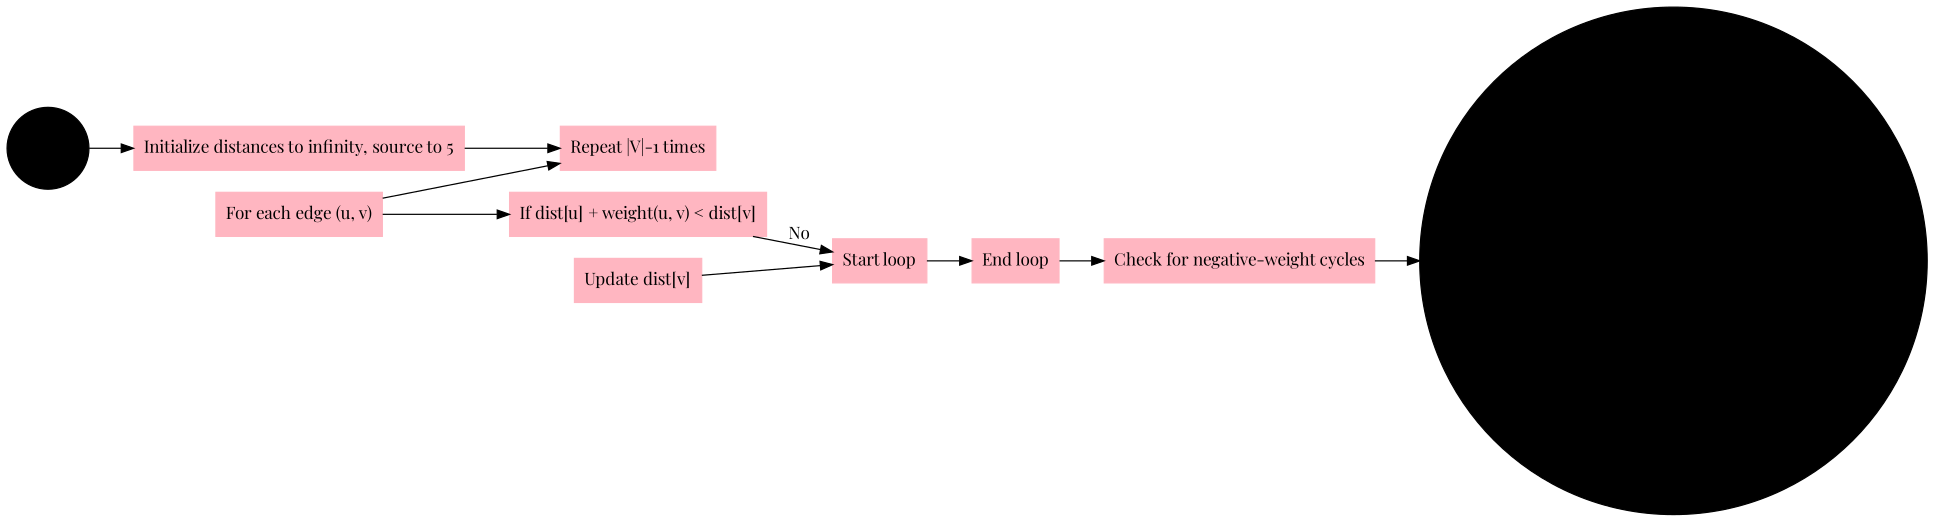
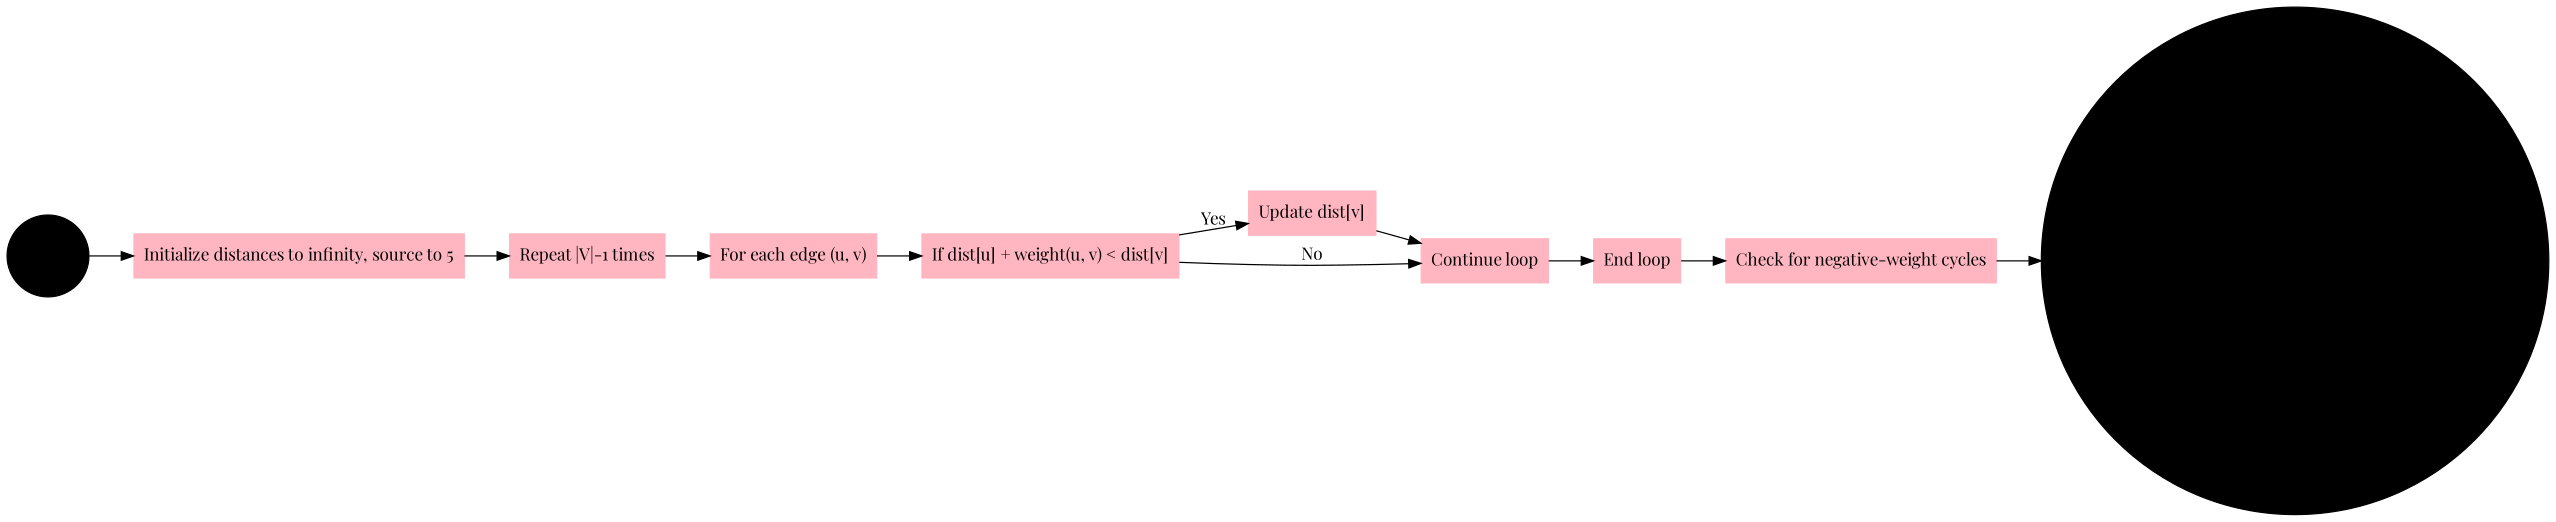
edge "For each edge (u, v)" -> "Repeat |V|-1 times": reversed
edge "If dist[u] + weight(u, v) < dist[v]" -> "Update dist[v]": added, label "Yes"
node "Start loop": label "Start loop" -> "Continue loop"
